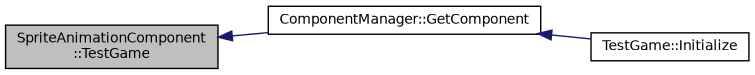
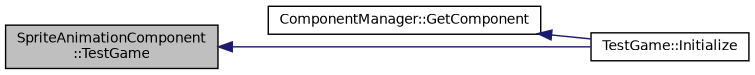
edge "ComponentManager::GetComponent" -> "SpriteAnimationComponent ::TestGame": now "TestGame::Initialize" -> "SpriteAnimationComponent ::TestGame"
